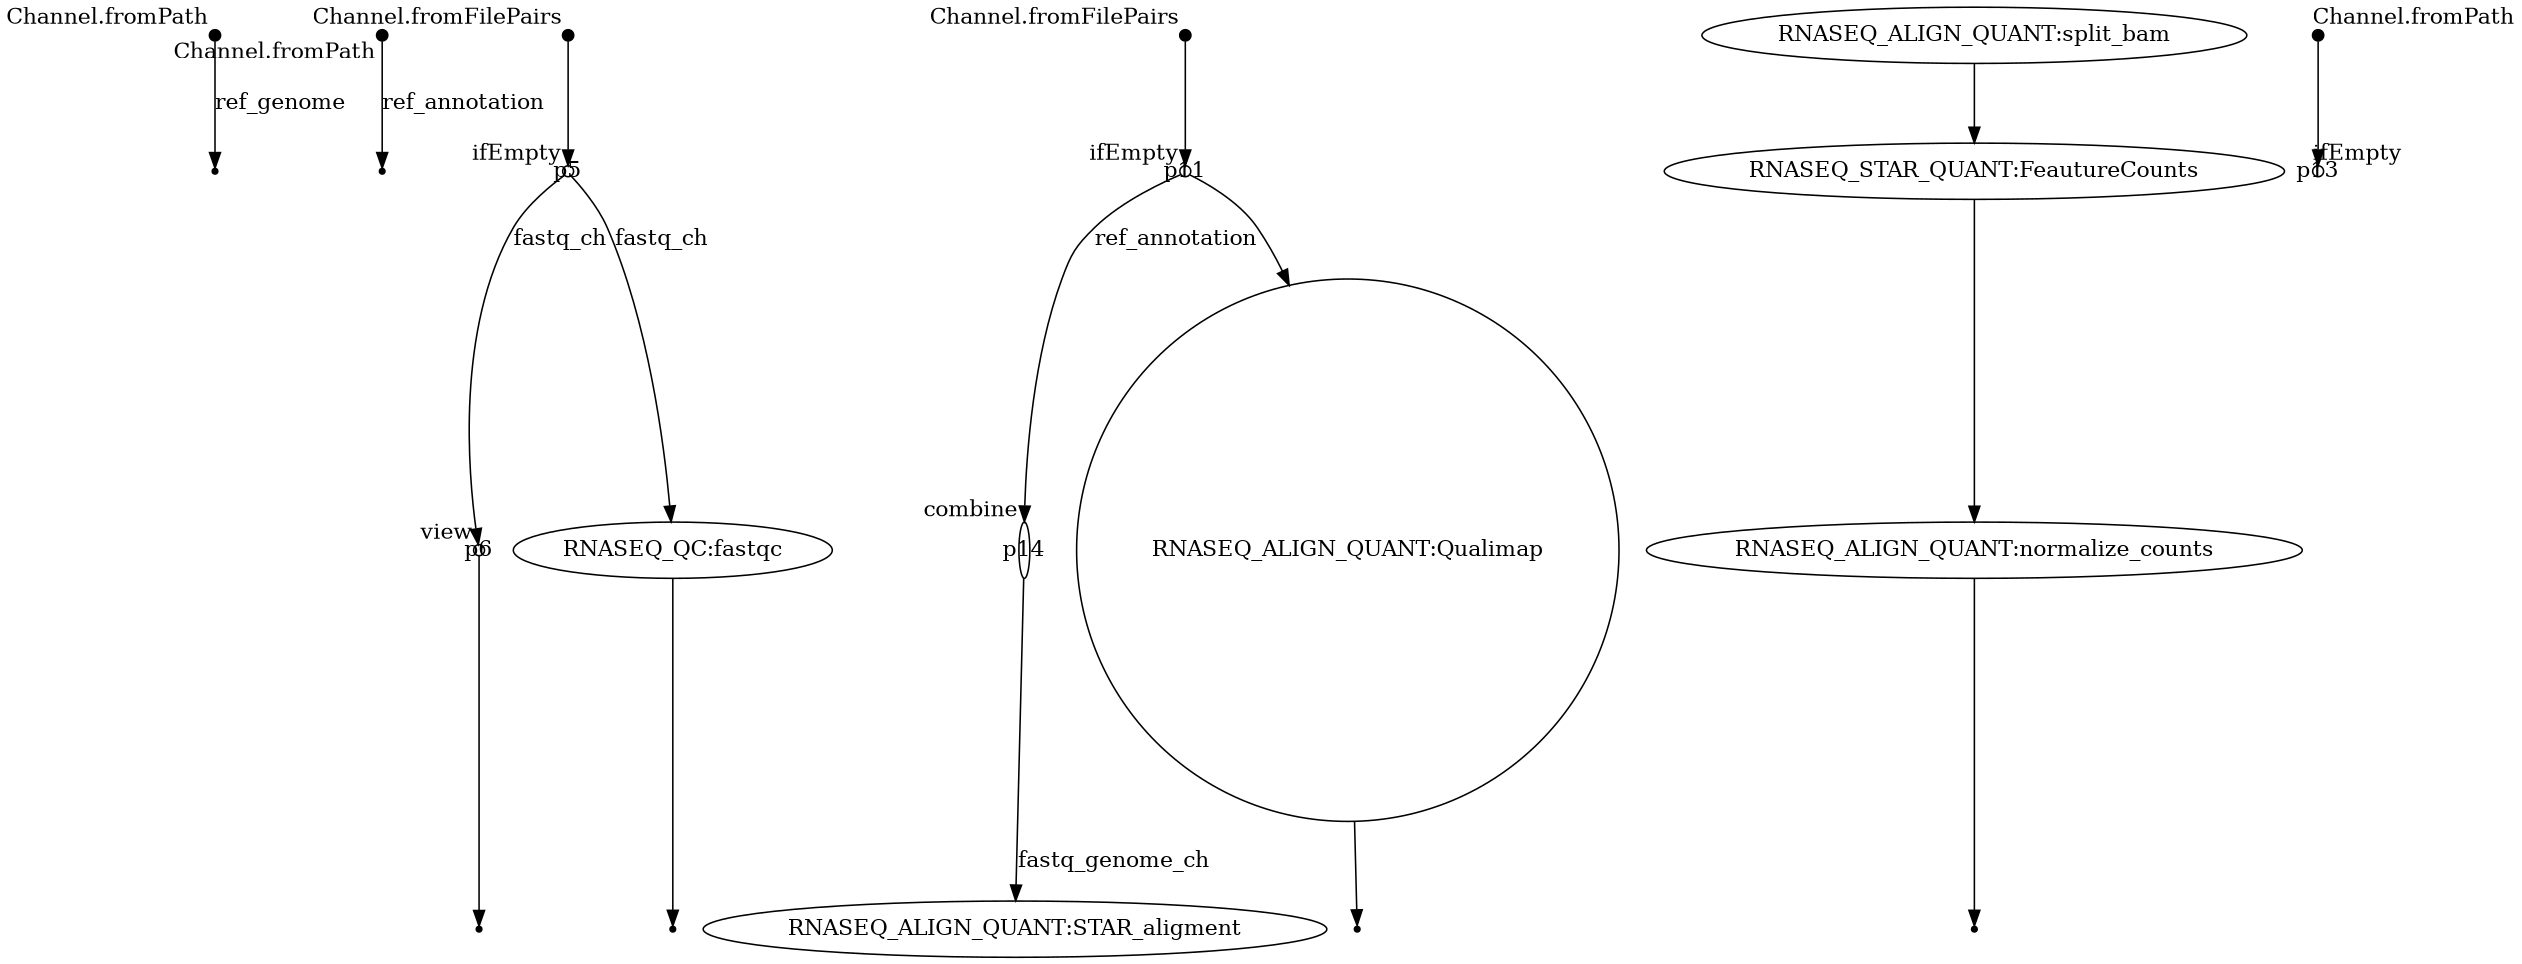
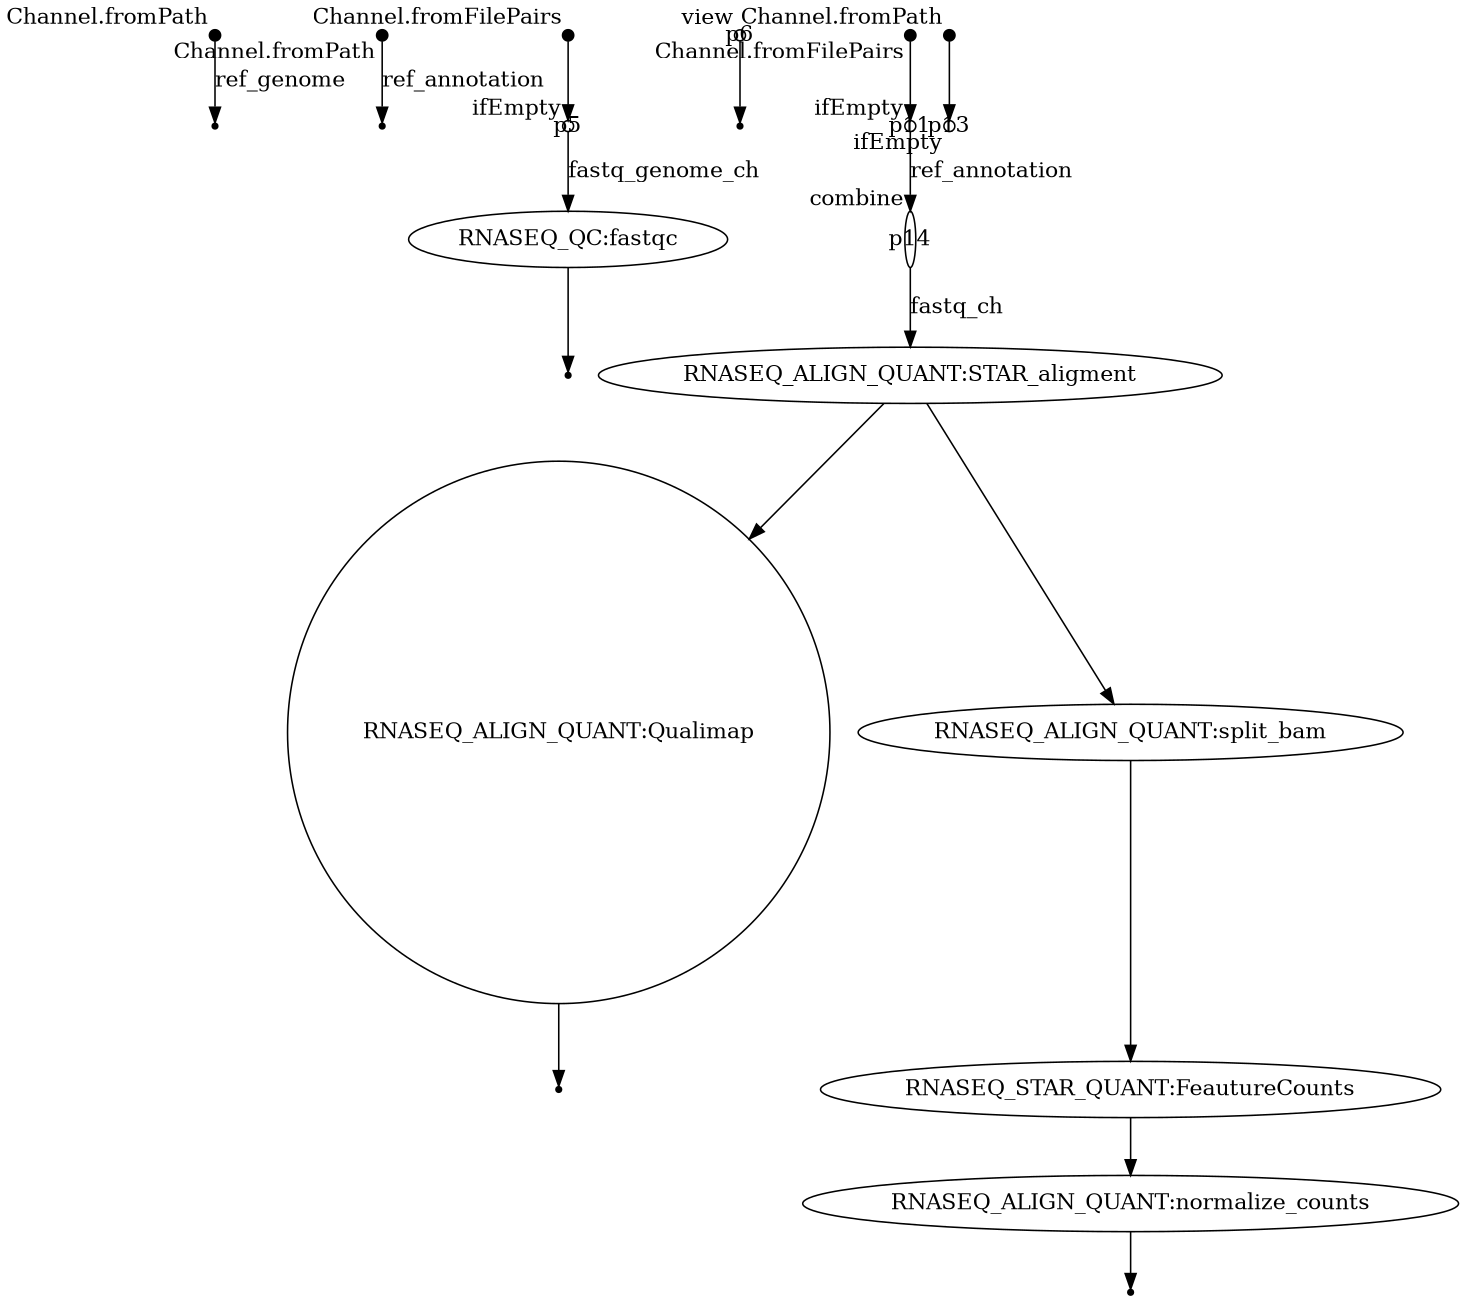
edge "p11 ifEmpty" -> "RNASEQ_ALIGN_QUANT:Qualimap": now "RNASEQ_ALIGN_QUANT:STAR_aligment" -> "RNASEQ_ALIGN_QUANT:Qualimap"
edge "p5 ifEmpty" -> "RNASEQ_QC:fastqc": label "fastq_ch" -> "fastq_genome_ch"
edge "p5 ifEmpty" -> "p6 view": removed, label "fastq_ch"
edge "RNASEQ_ALIGN_QUANT:STAR_aligment" -> "RNASEQ_ALIGN_QUANT:split_bam": added
edge "p14 combine" -> "RNASEQ_ALIGN_QUANT:STAR_aligment": label "fastq_genome_ch" -> "fastq_ch"
